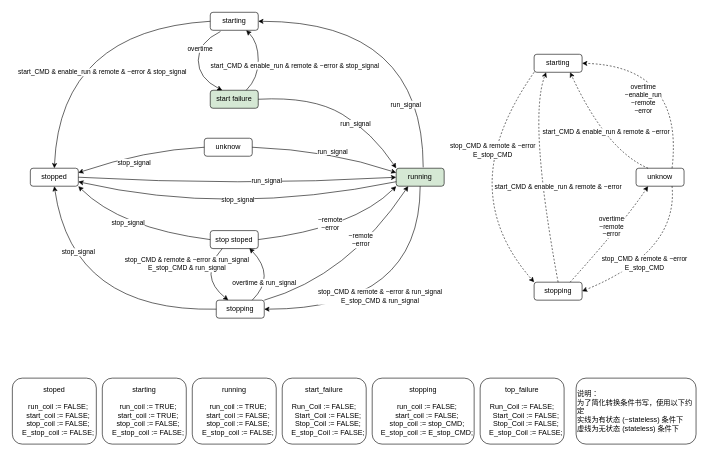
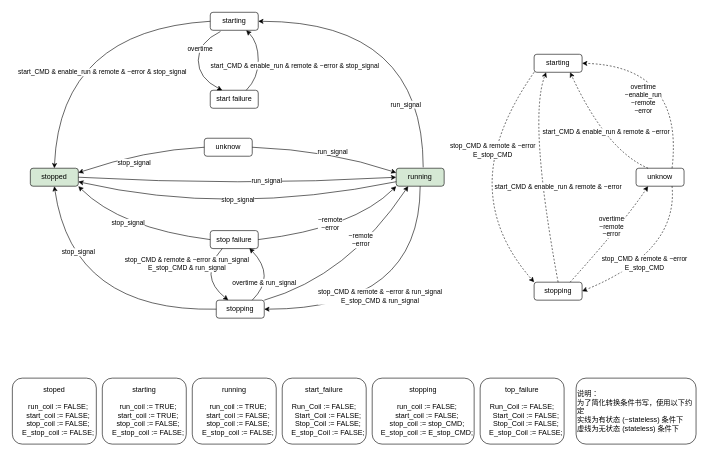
node "start failure": fillcolor #d5e8d4 -> #ffffff
edge "start failure" -> "running": removed, label "run_signal"
node "stopped": fillcolor #ffffff -> #d5e8d4
node "stop stoped": label "stop stoped" -> "stop failure"
